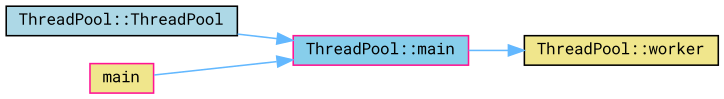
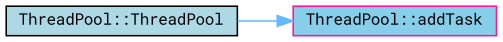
node "ThreadPool::main": label "ThreadPool::main" -> "ThreadPool::addTask"
node "ThreadPool::worker": removed
node "main": removed
